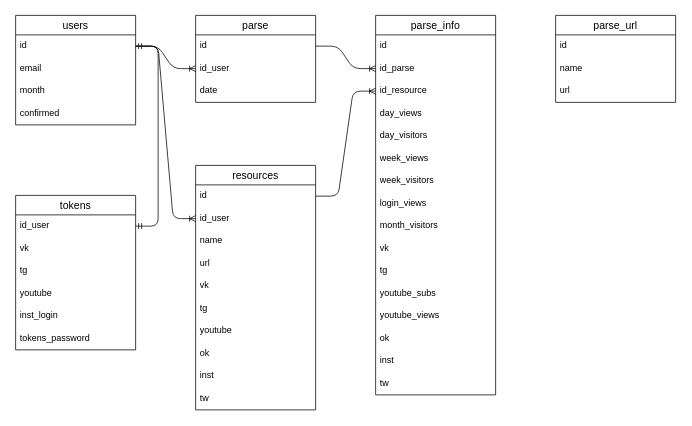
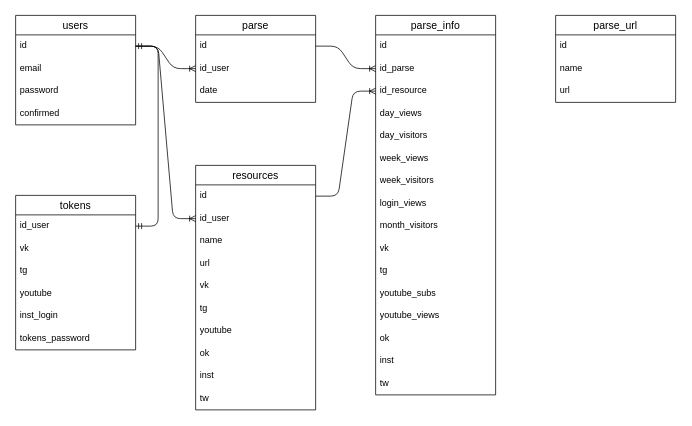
node "month": label "month" -> "password"
